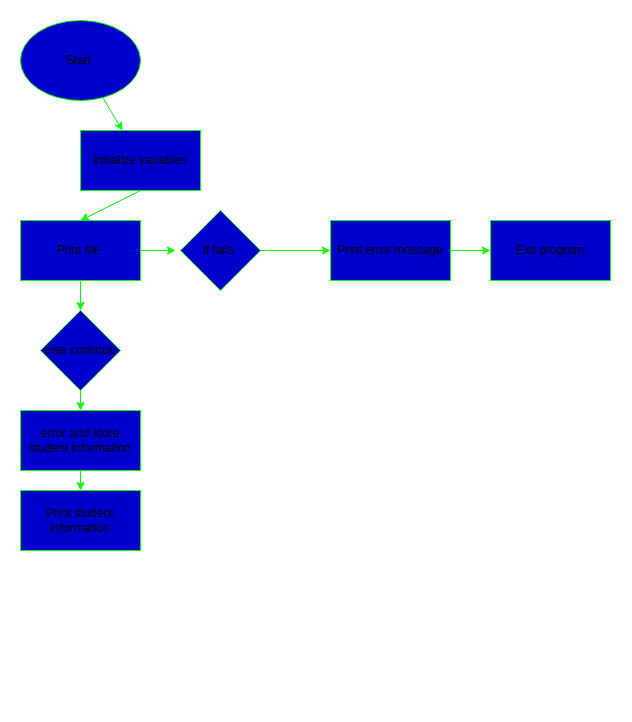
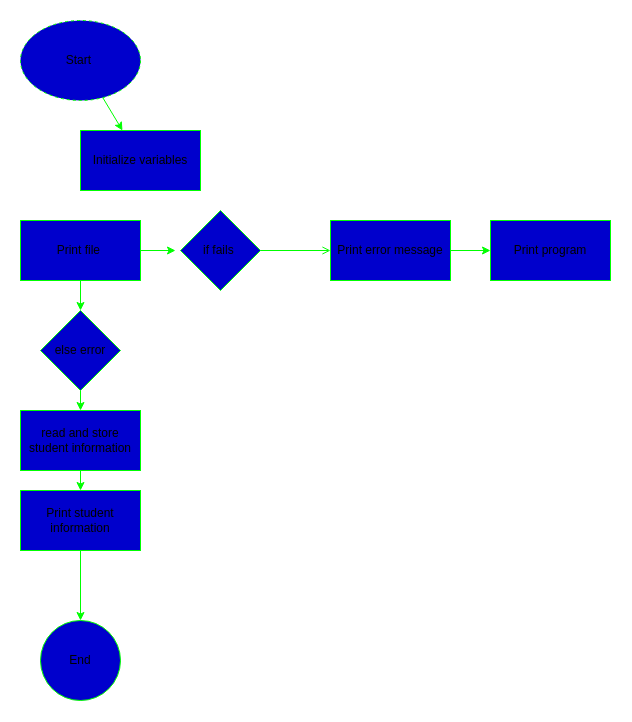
node "Start": style solid -> dashed
edge "Initialize variables" -> "Print file": removed
edge "if fails" -> "Print error message": arrowhead classic -> open
node "Exit program": label "Exit program" -> "Print program"
node "else continue": label "else continue" -> "else error"
node "error and store student information": label "error and store student information" -> "read and store student information"
edge "Print student information" -> "End": added
node "End": added
